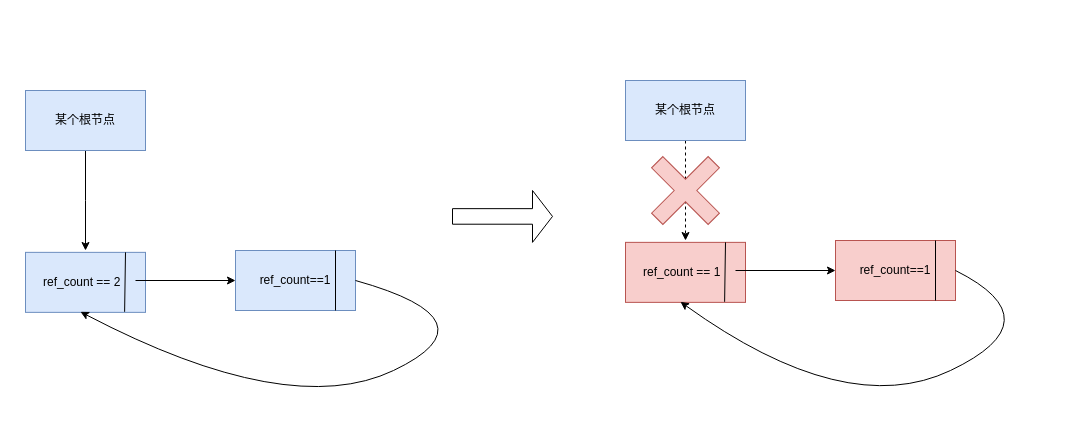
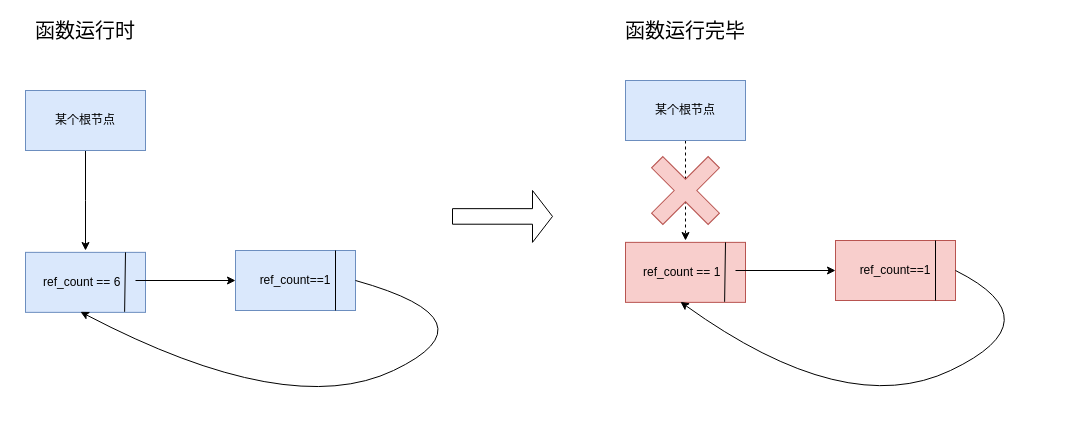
node "函数运行时": added
node "函数运行完毕": added
node "ref_count == 2": label "ref_count == 2" -> "ref_count == 6"
